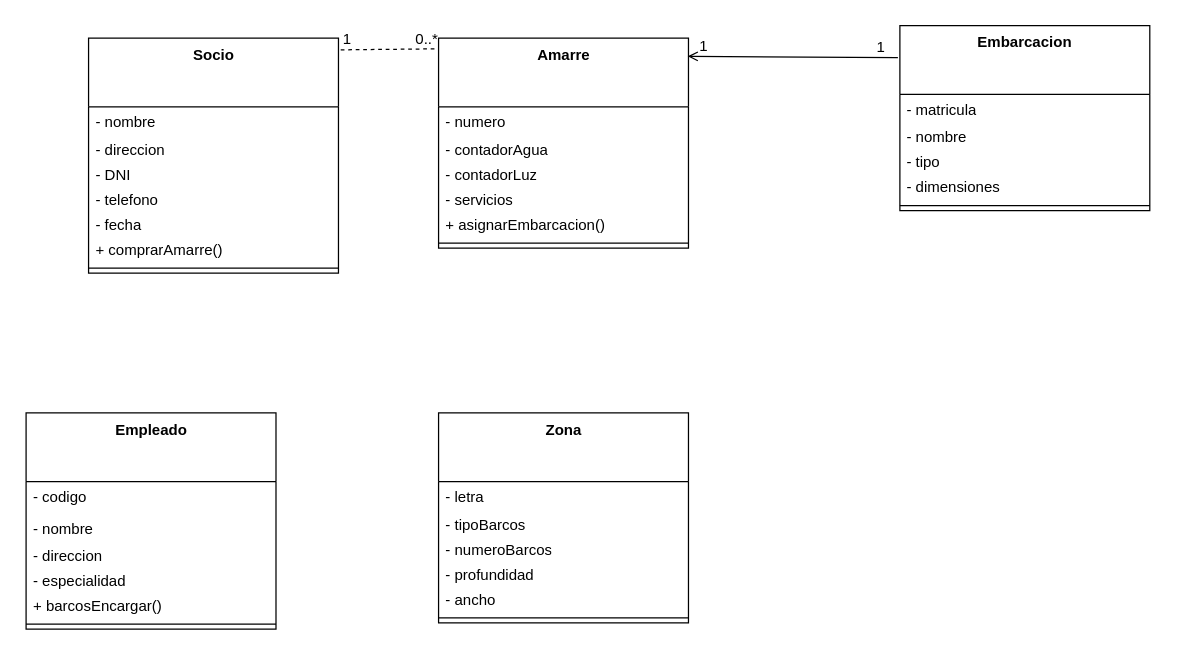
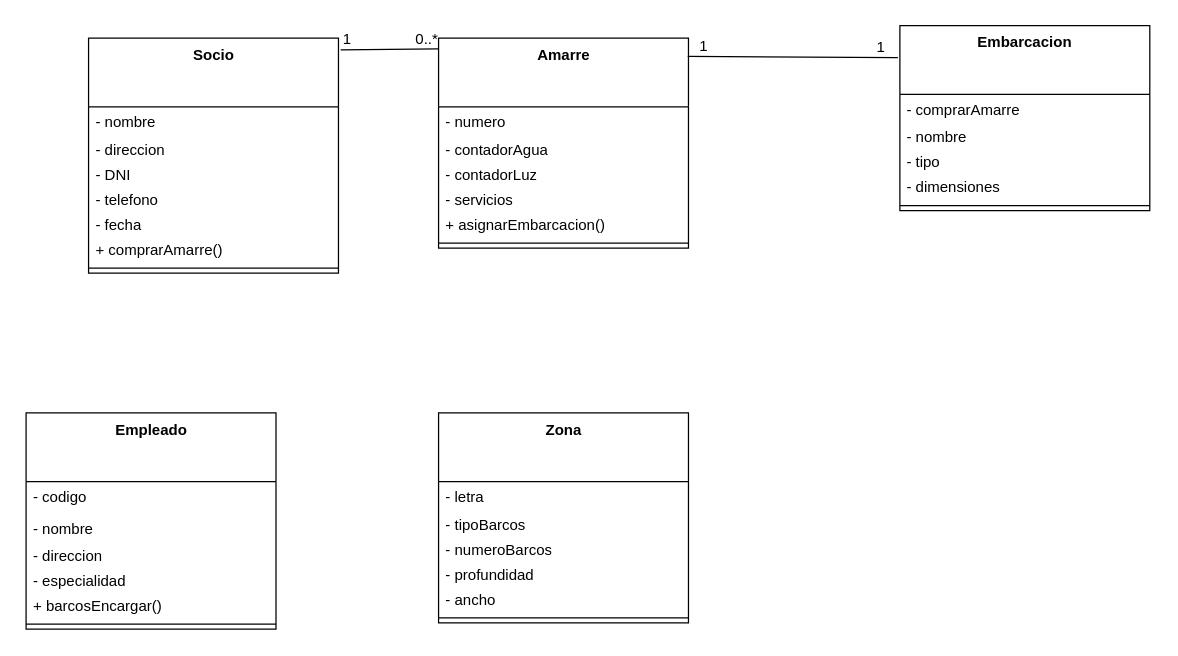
edge "Amarre" -- "Socio": style dashed -> solid
edge "Embarcacion" -> "Amarre": arrowhead open -> none
node "- matricula": label "- matricula" -> "- comprarAmarre"
